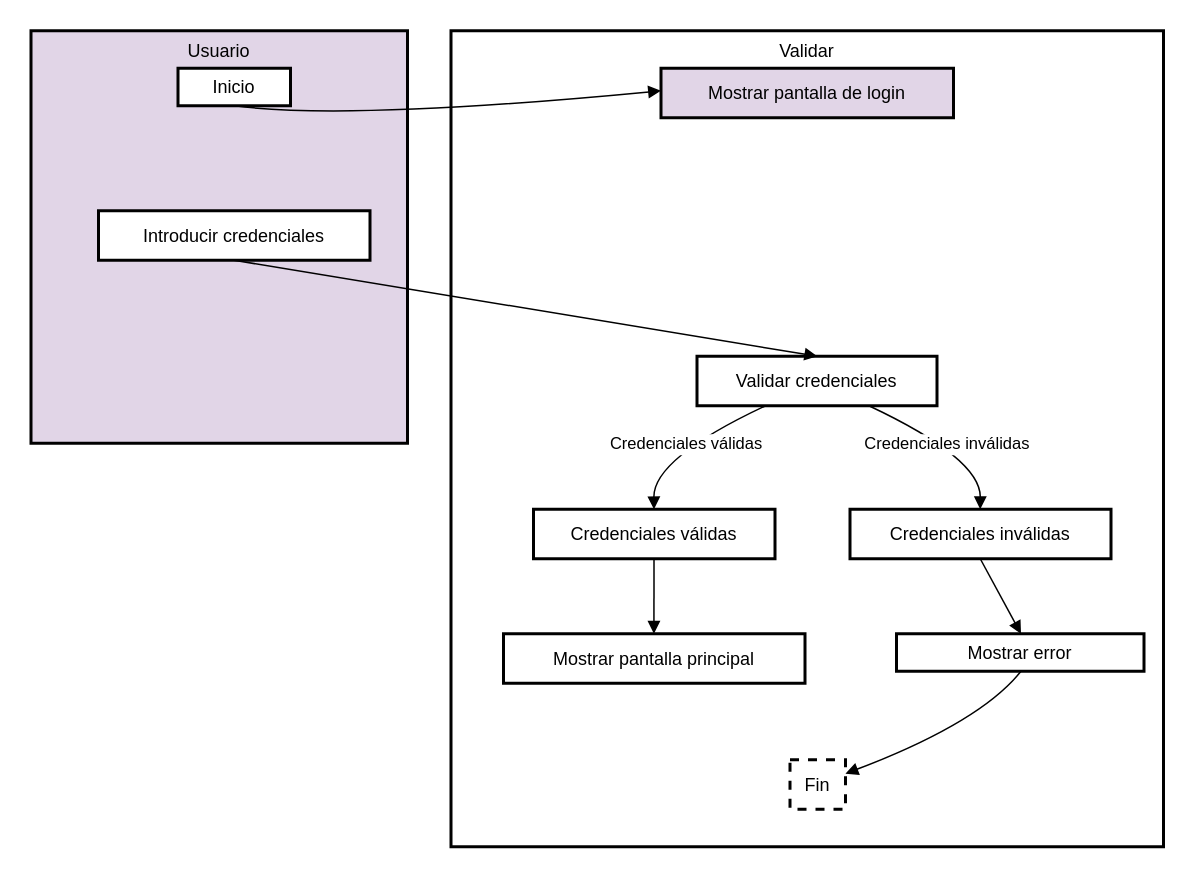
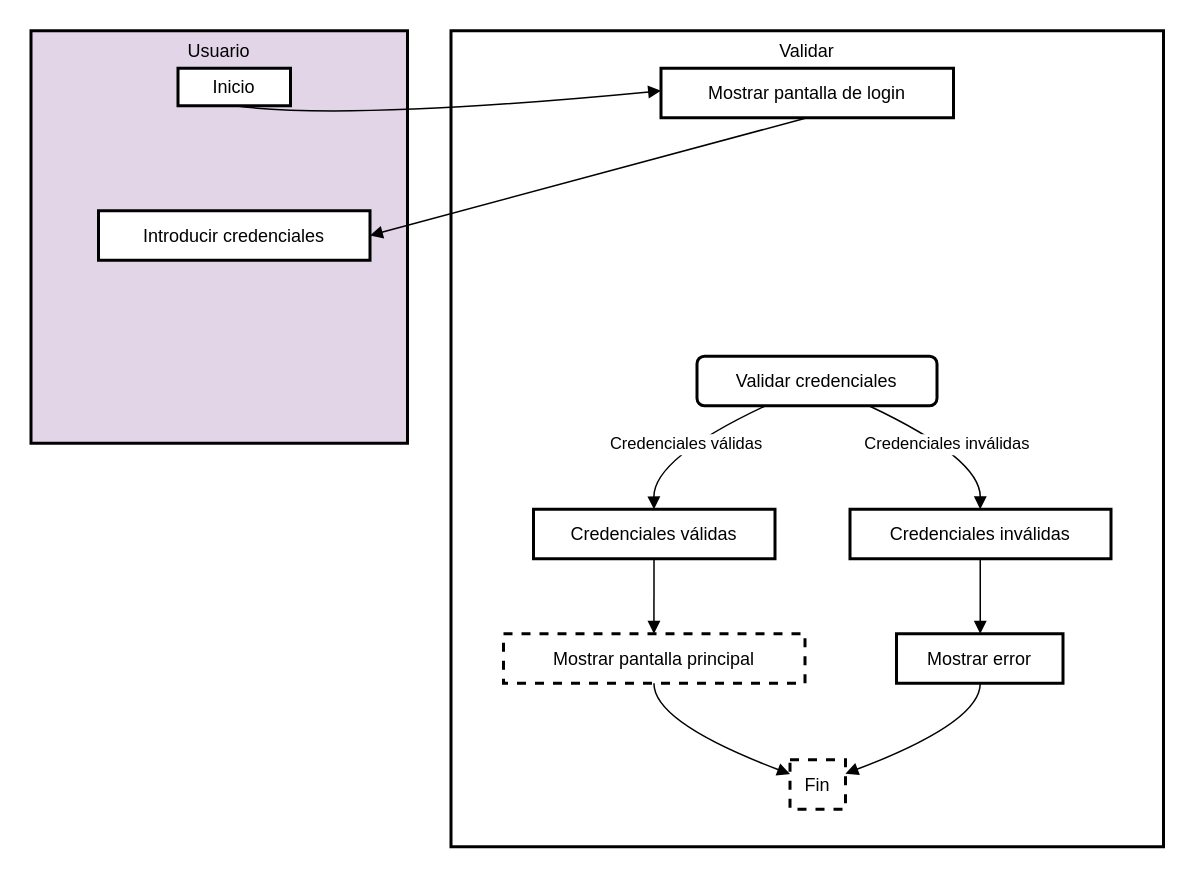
node "Mostrar pantalla de login": fillcolor #e1d5e7 -> #ffffff
edge "Mostrar pantalla de login" -> "Introducir credenciales": added
edge "Introducir credenciales" -> "Validar credenciales": removed
node "Validar credenciales": shape rectangle -> rounded rectangle
node "Mostrar error": size 248x38 -> 167x50
node "Mostrar pantalla principal": style solid -> dashed
edge "Mostrar pantalla principal" -> "Fin": added
